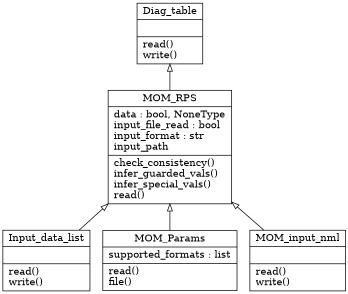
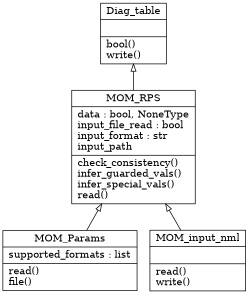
node "Diag_table": text "read()" -> "bool()"
node "Input_data_list": removed
